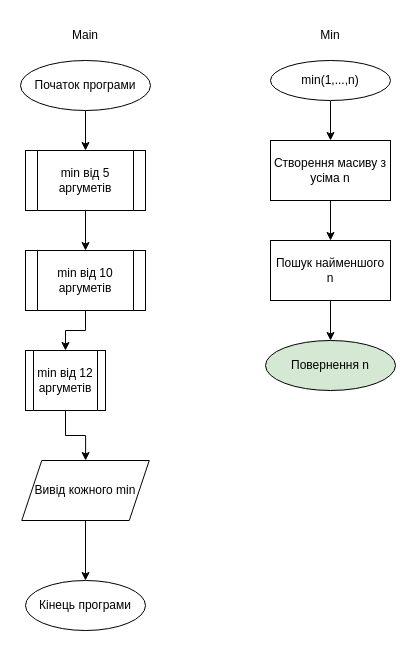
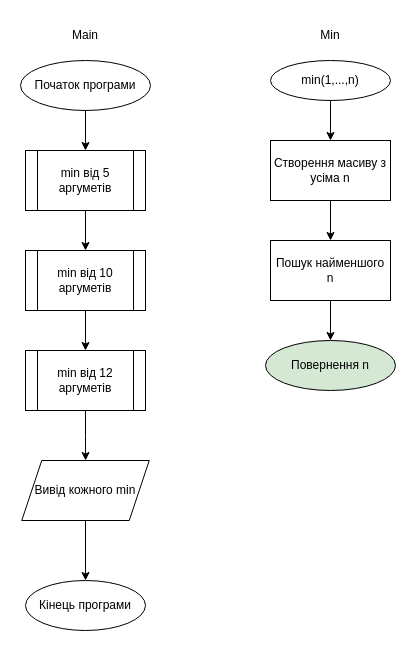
node "min від 12 аргуметів": size 80x60 -> 120x60
